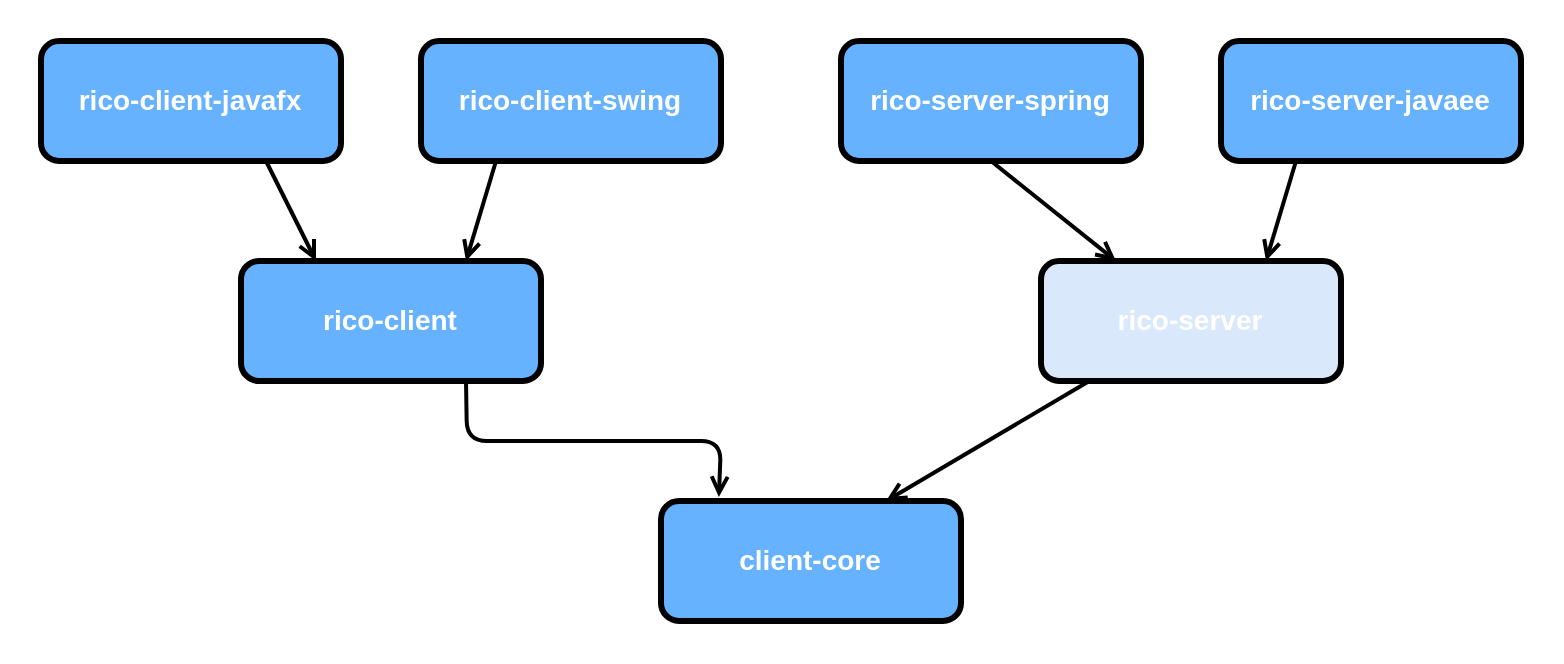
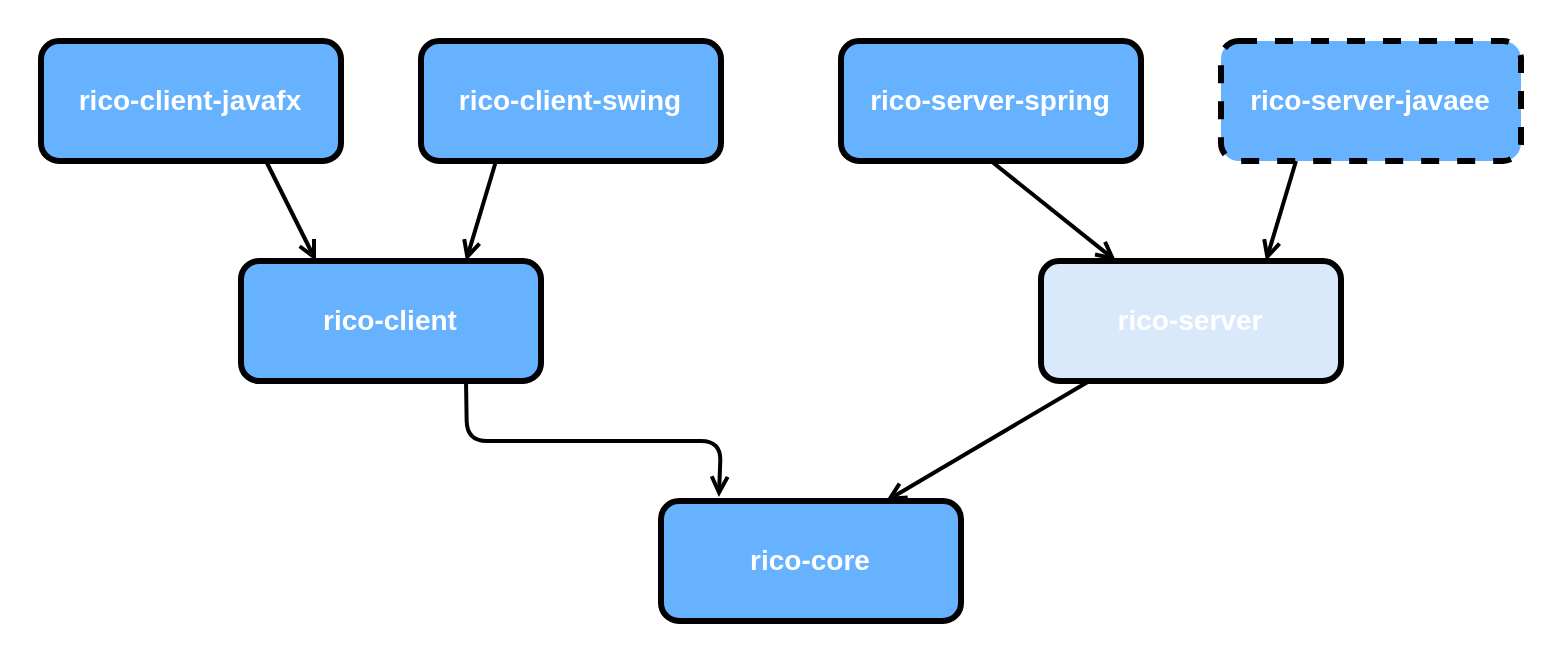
node "rico-server-javaee": style solid -> dashed
node "client-core": label "client-core" -> "rico-core"
